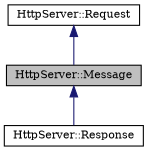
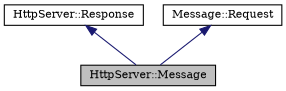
node "HttpServer::Request": label "HttpServer::Request" -> "Message::Request"
edge "HttpServer::Response" -> "HttpServer::Message": reversed
